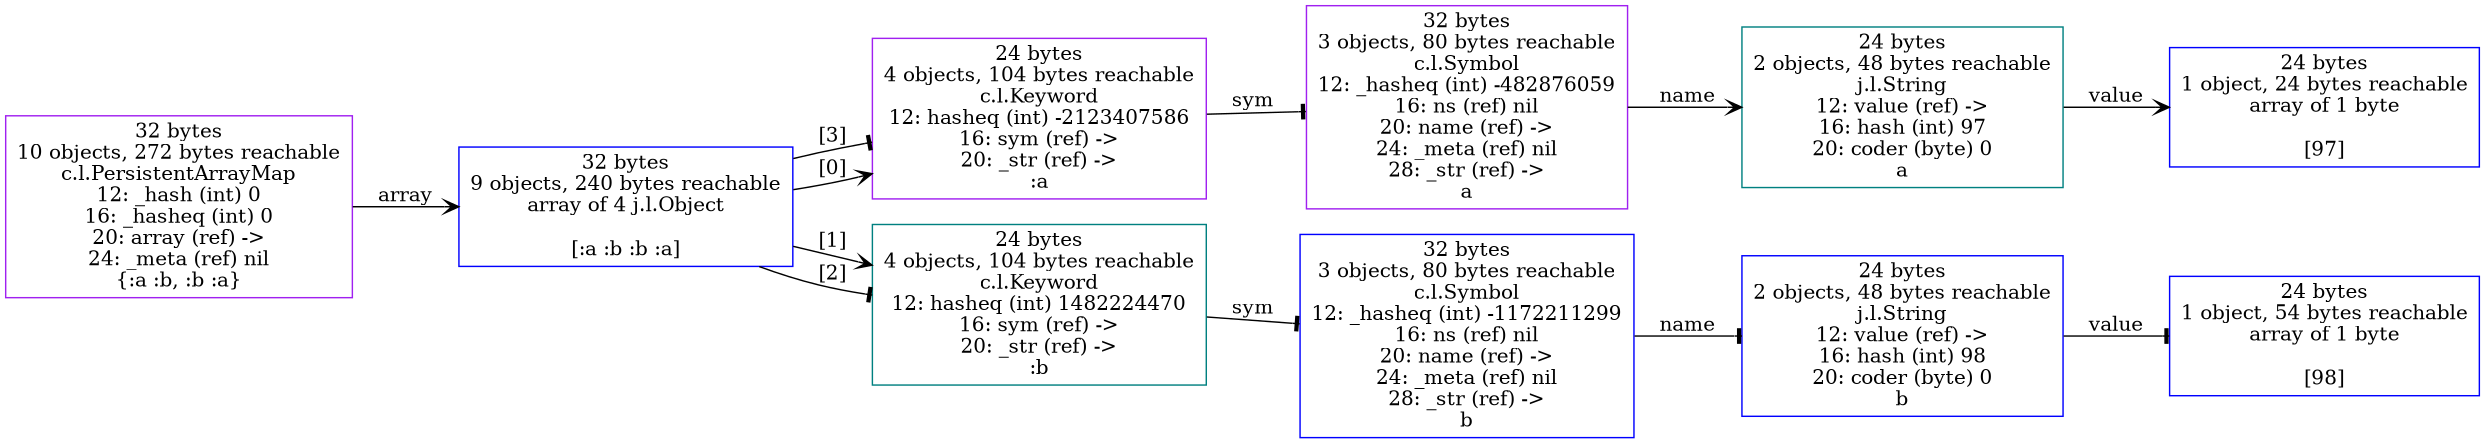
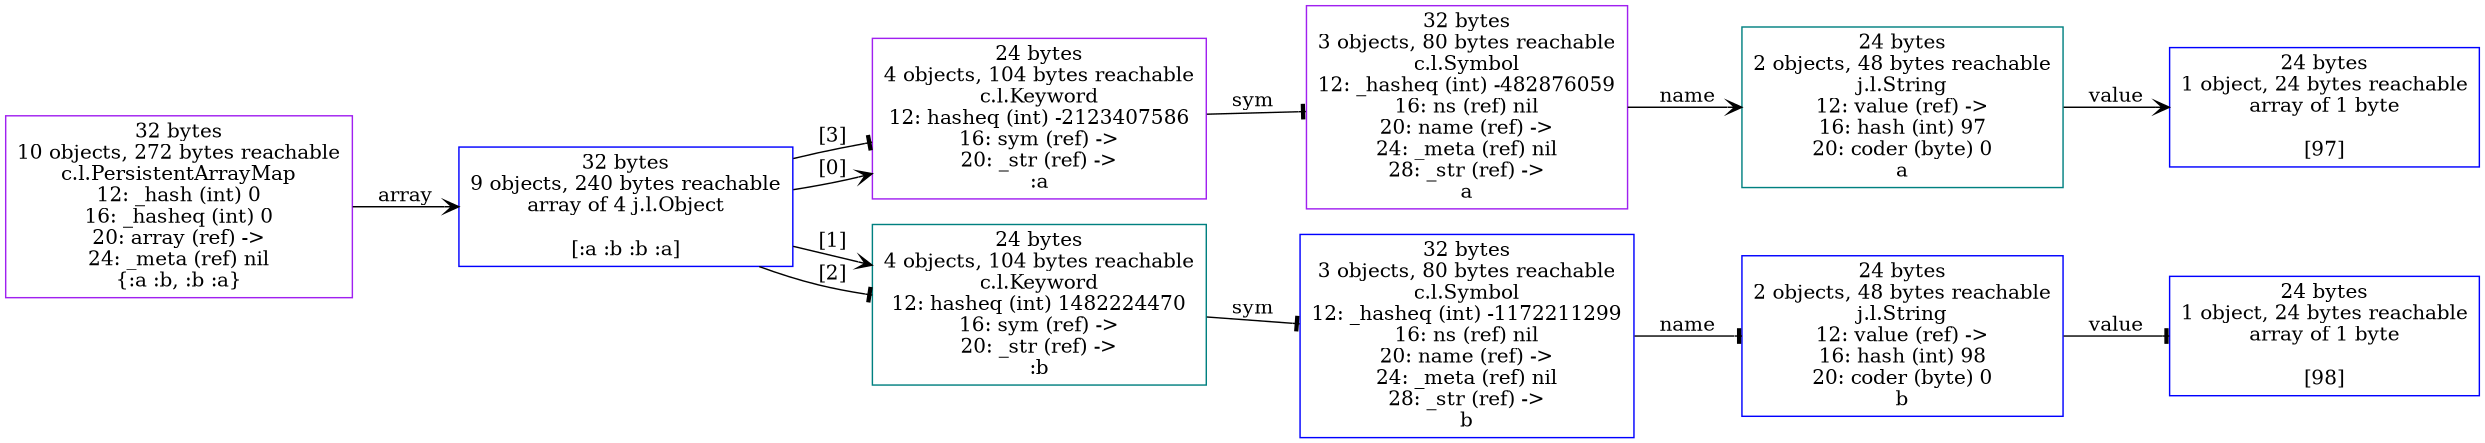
node "24 bytes 1 object, 54 bytes reachable array of 1 byte [98]": label "24 bytes 1 object, 54 bytes reachable array of 1 byte [98]" -> "24 bytes 1 object, 24 bytes reachable array of 1 byte [98]"
